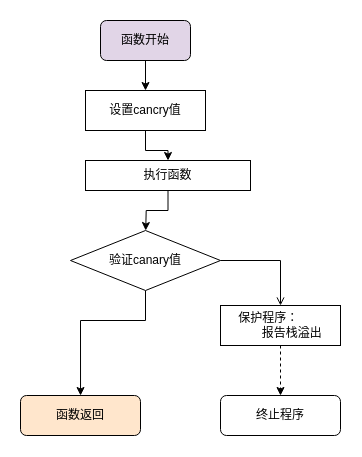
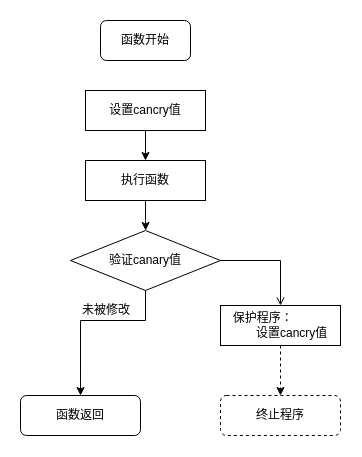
node "函数开始": fillcolor #e1d5e7 -> #ffffff
edge "函数开始" -> "设置cancry值": removed
node "执行函数": size 165x30 -> 120x40
node "未被修改": added
node "保护程序： 报告栈溢出": label "保护程序： 报告栈溢出" -> "保护程序： 设置cancry值"
node "函数返回": fillcolor #ffe6cc -> #ffffff
node "终止程序": style solid -> dashed
